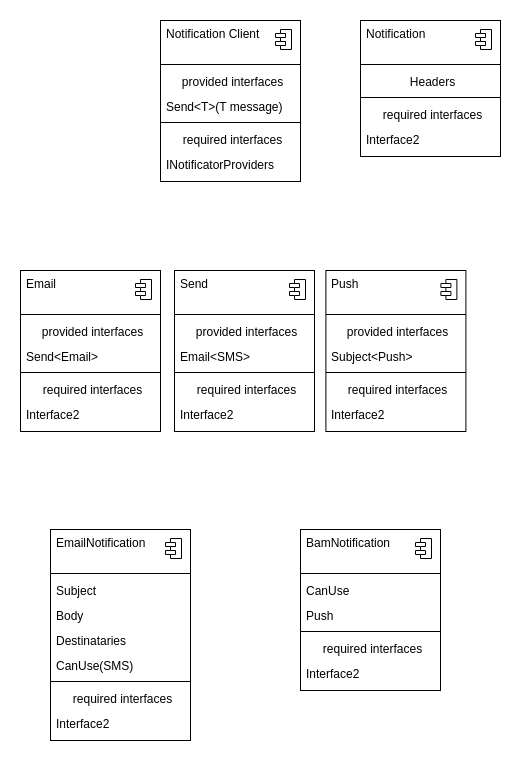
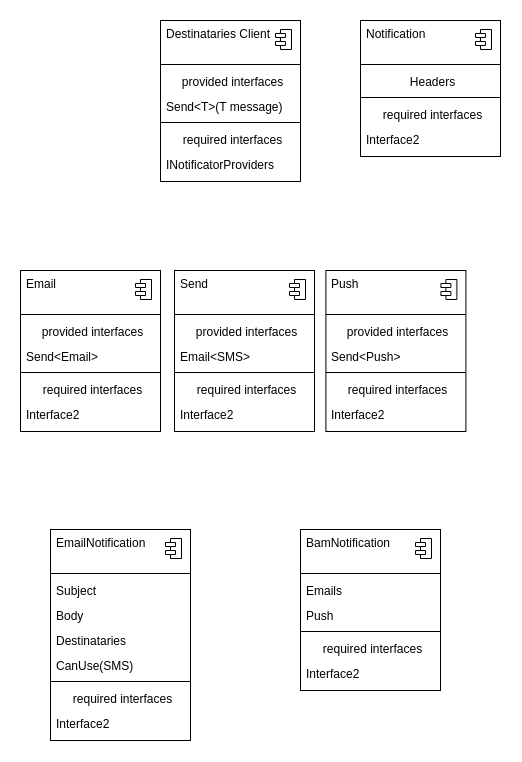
node "Notification Client": label "Notification Client" -> "Destinataries Client"
node "Subject<Push>": label "Subject<Push>" -> "Send<Push>"
node "CanUse": label "CanUse" -> "Emails"
